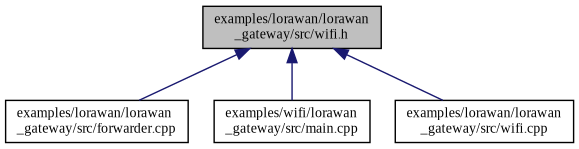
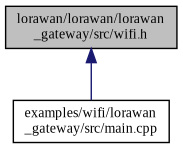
node "examples/lorawan/lorawan _gateway/src/wifi.h": label "examples/lorawan/lorawan _gateway/src/wifi.h" -> "lorawan/lorawan/lorawan _gateway/src/wifi.h"
node "examples/lorawan/lorawan _gateway/src/forwarder.cpp": removed
node "examples/lorawan/lorawan _gateway/src/wifi.cpp": removed
